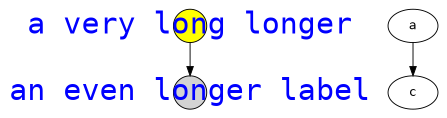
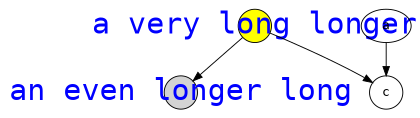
edge "a very long longer" -> "c": added
node "an even longer label": label "an even longer label" -> "an even longer long"
node "c": shape ellipse -> circle
